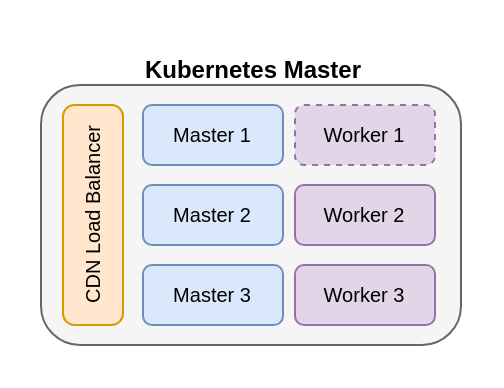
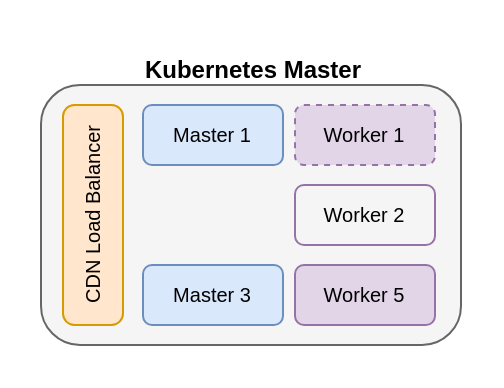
node "Master 2": removed
node "Worker 2": fillcolor #e1d5e7 -> #f5f5f5
node "Worker 3": label "Worker 3" -> "Worker 5"
